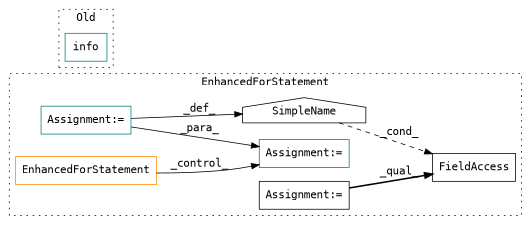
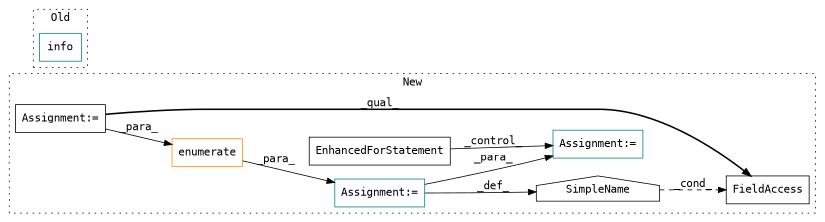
cluster "EnhancedForStatement": label "EnhancedForStatement" -> "New"
node "enumerate": added
node "EnhancedForStatement": color darkorange -> black
